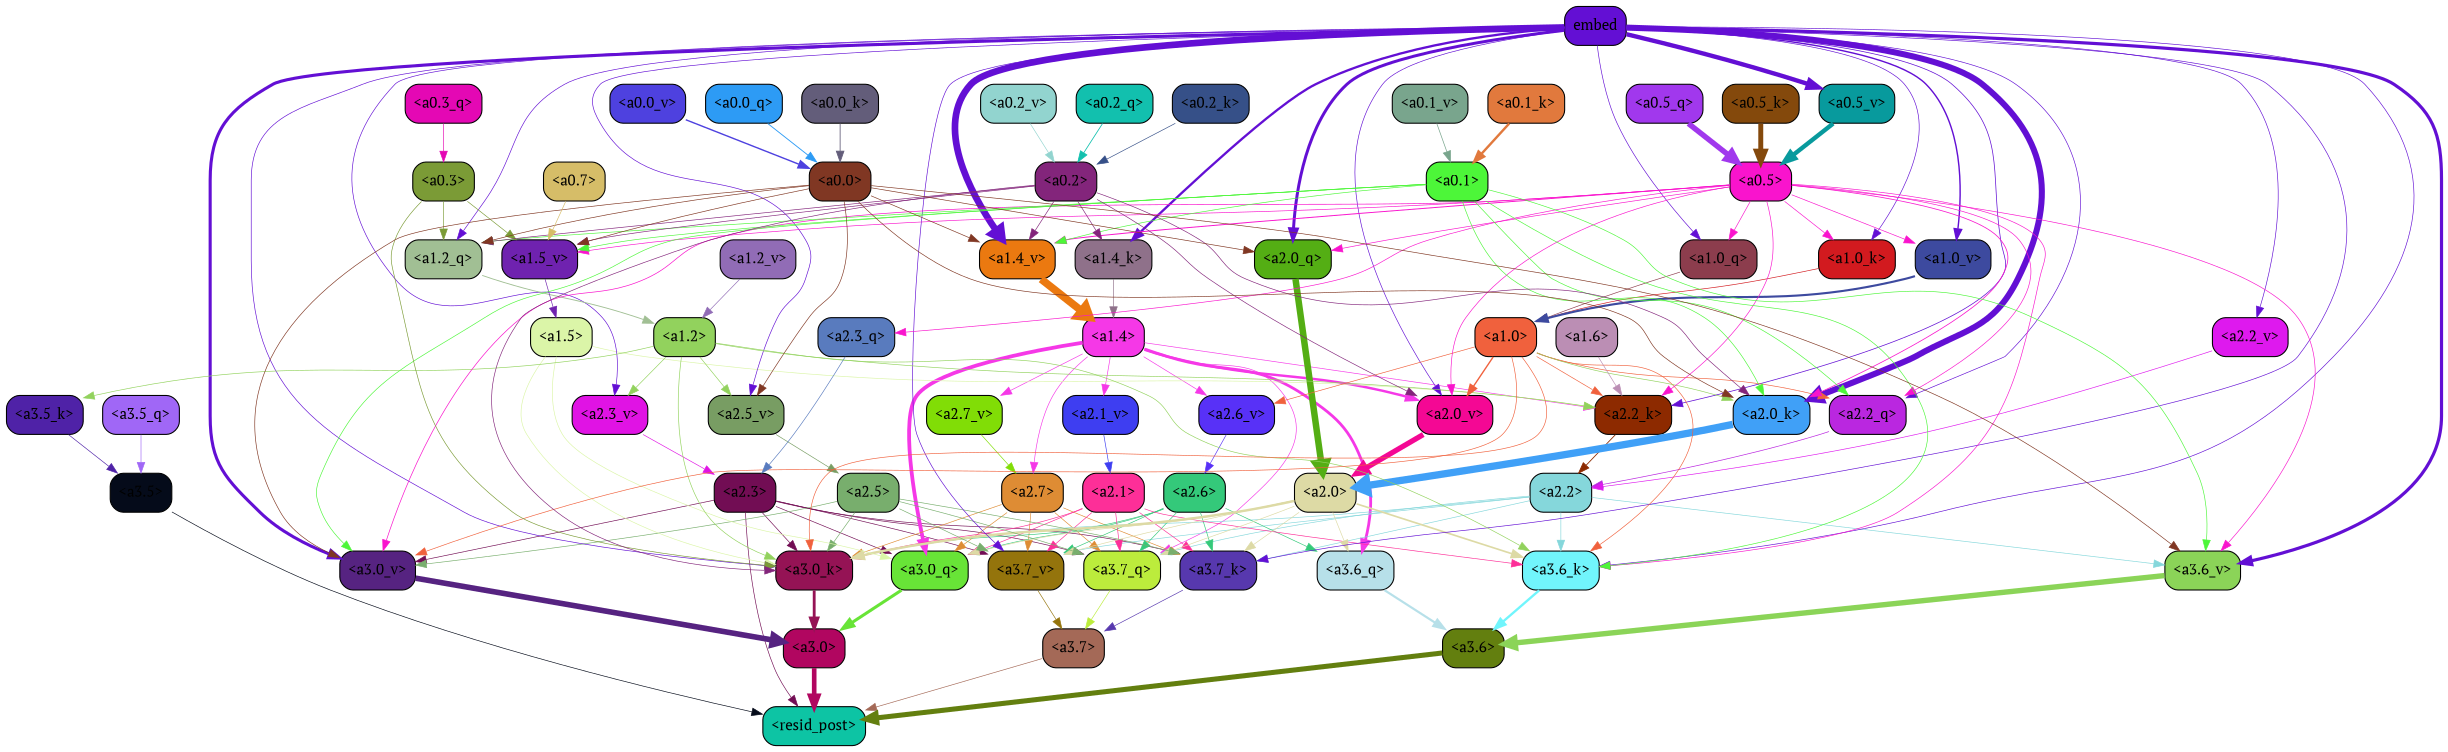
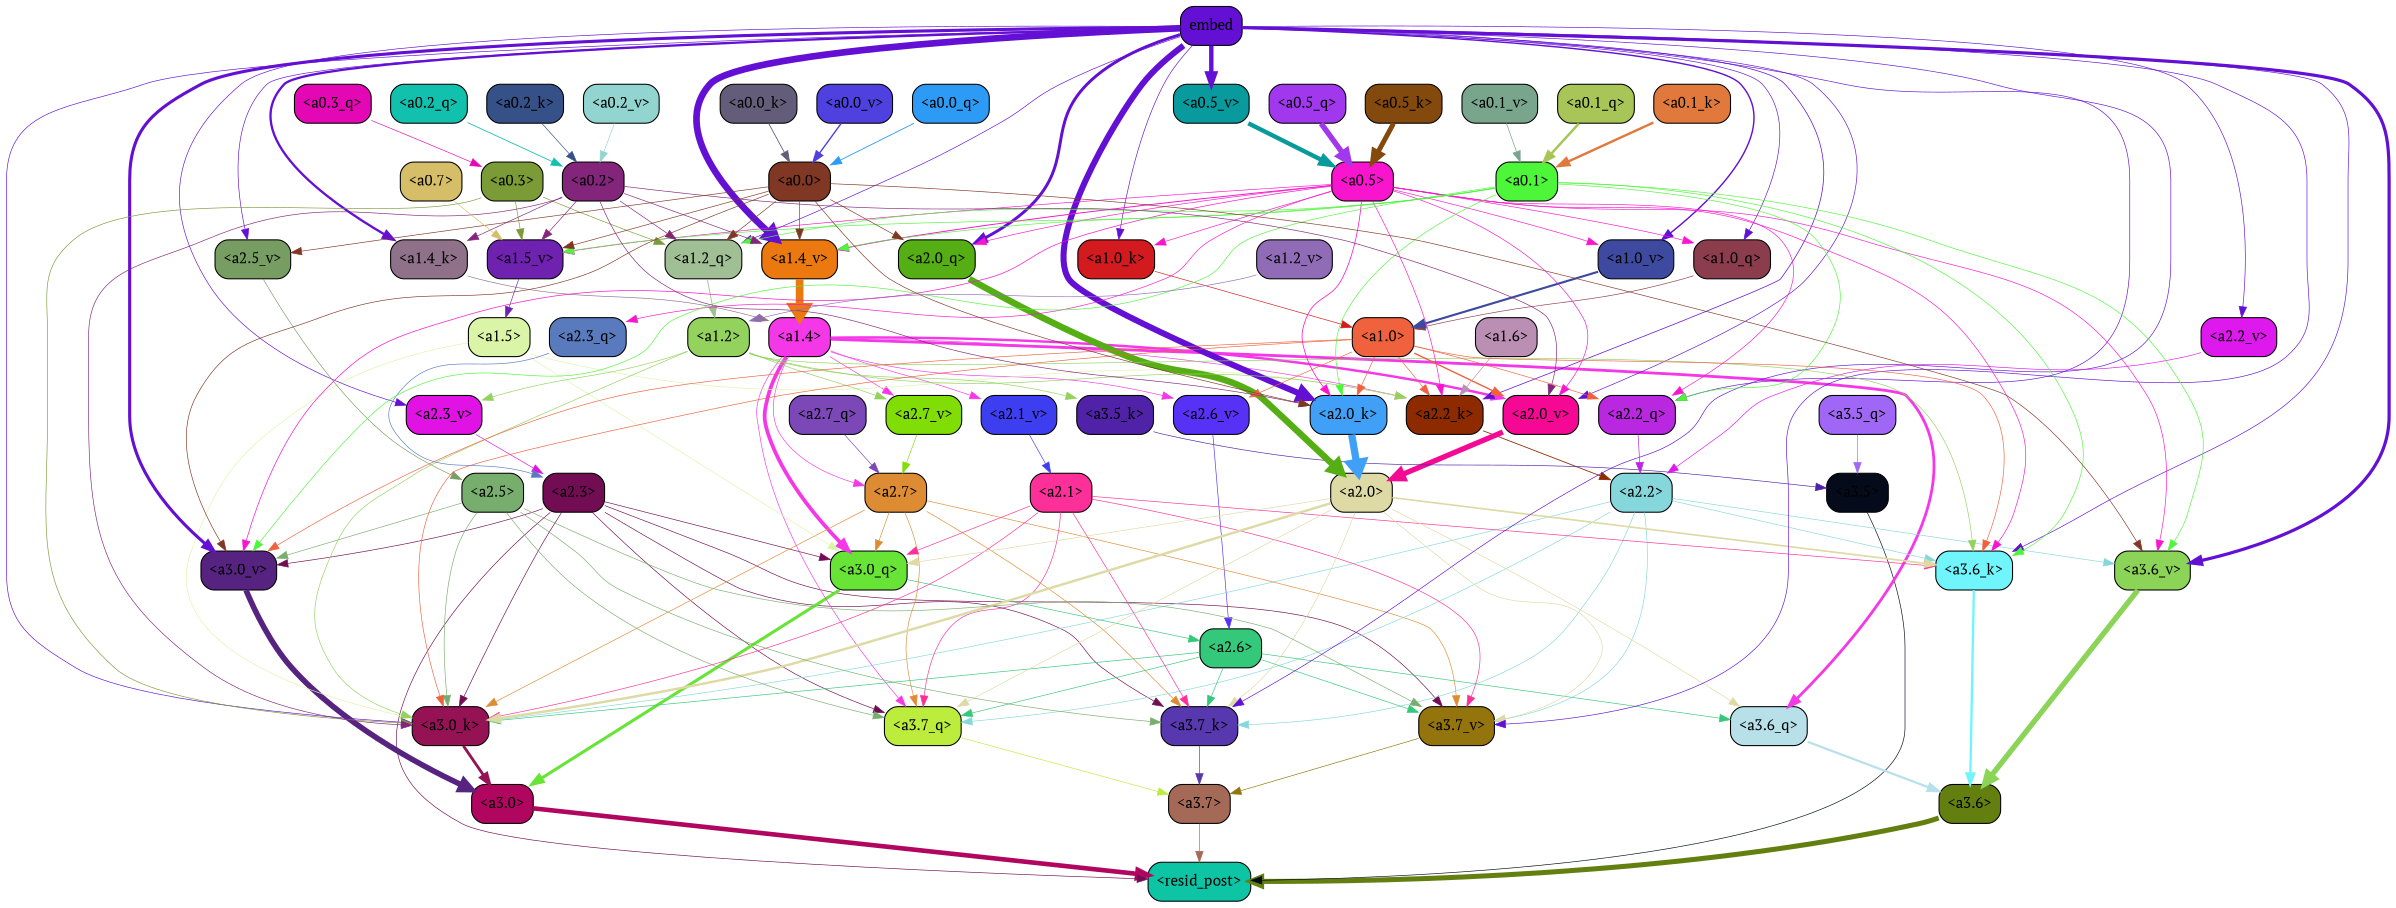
node "<a0.1_q>": added
edge "<a1.2>" -> "<a2.5_v>": now "<a1.2>" -> "<a2.7_v>"
edge "<a1.0>" -> "<a2.0_k>": color #92d25d -> #f0613d
node "<a2.7_q>": added
edge "<a2.6>" -> "<a3.0_q>": reversed
